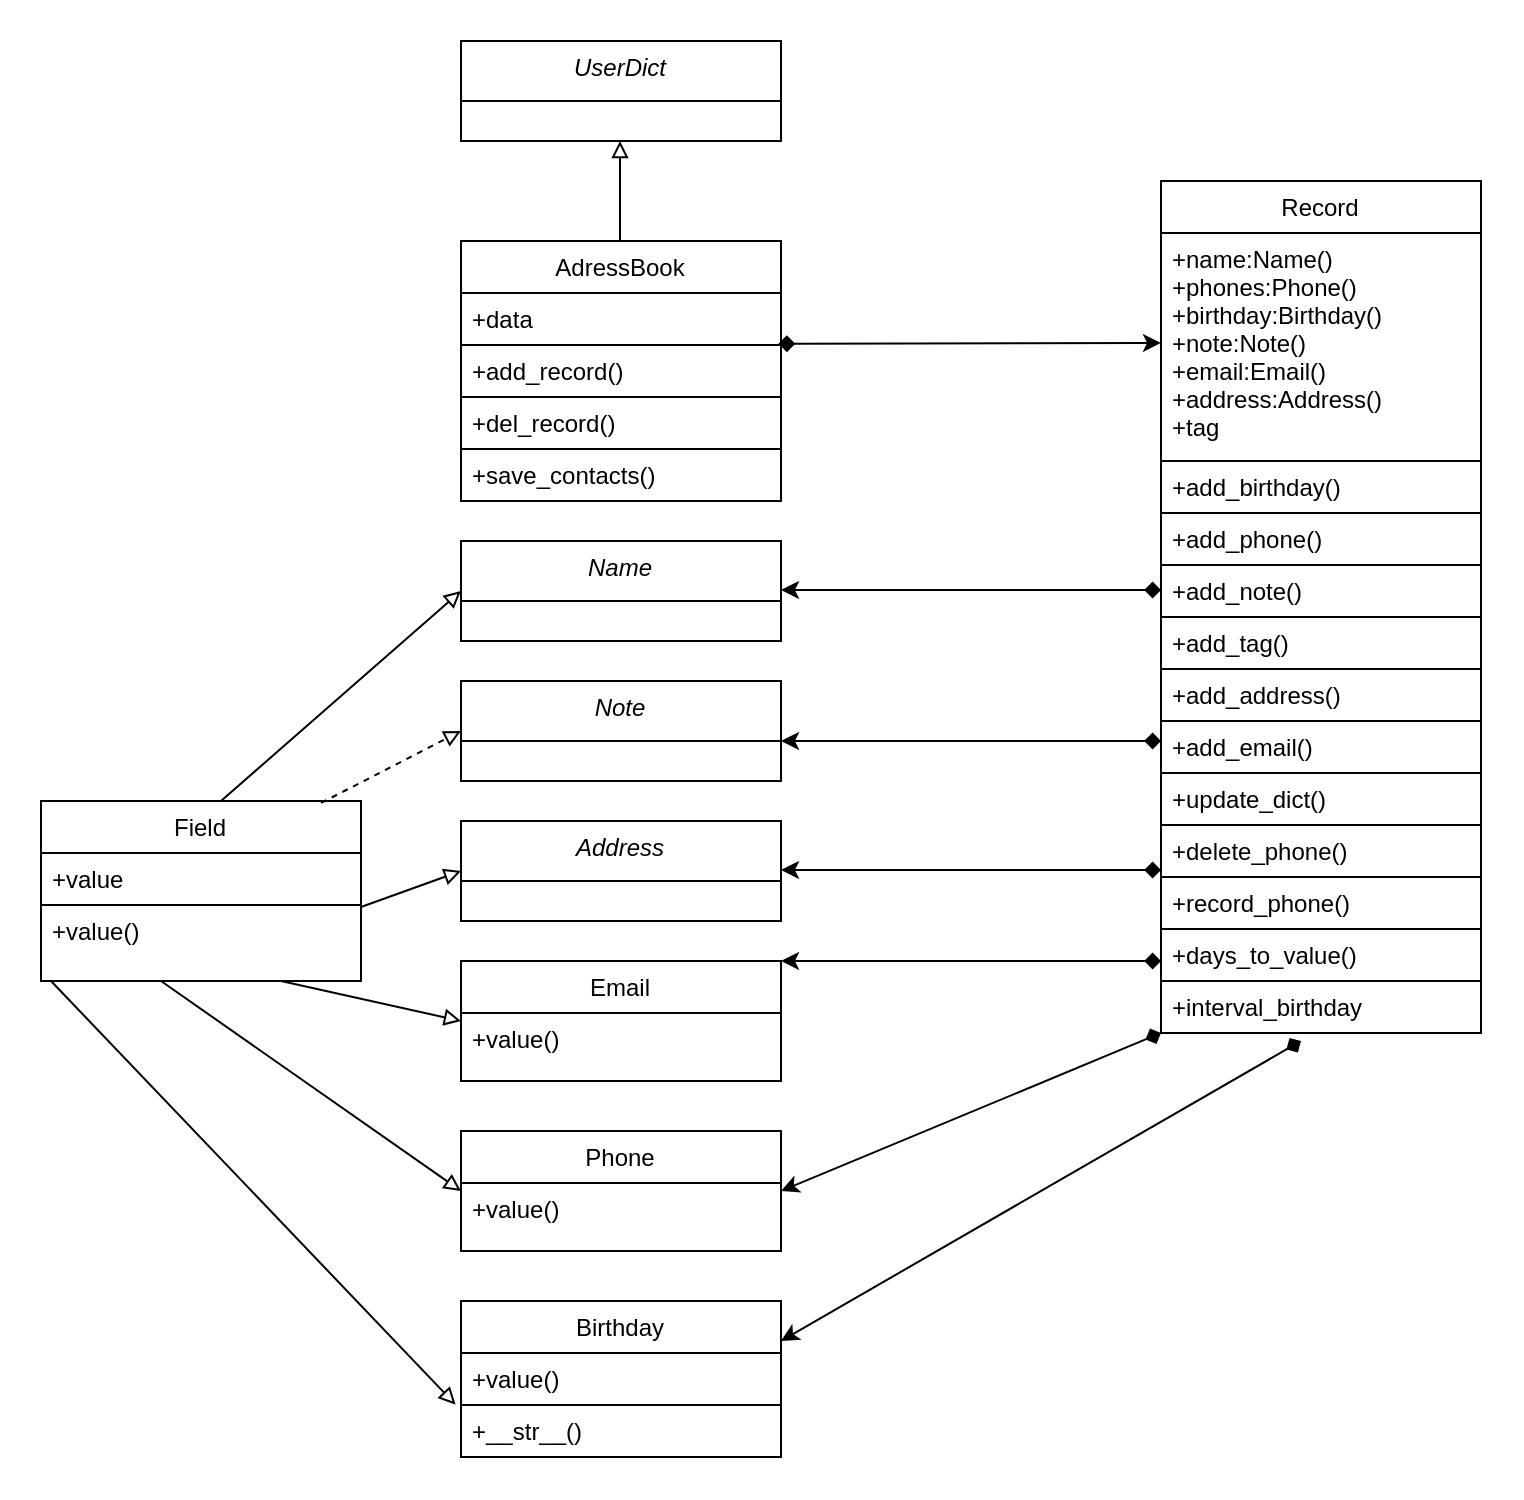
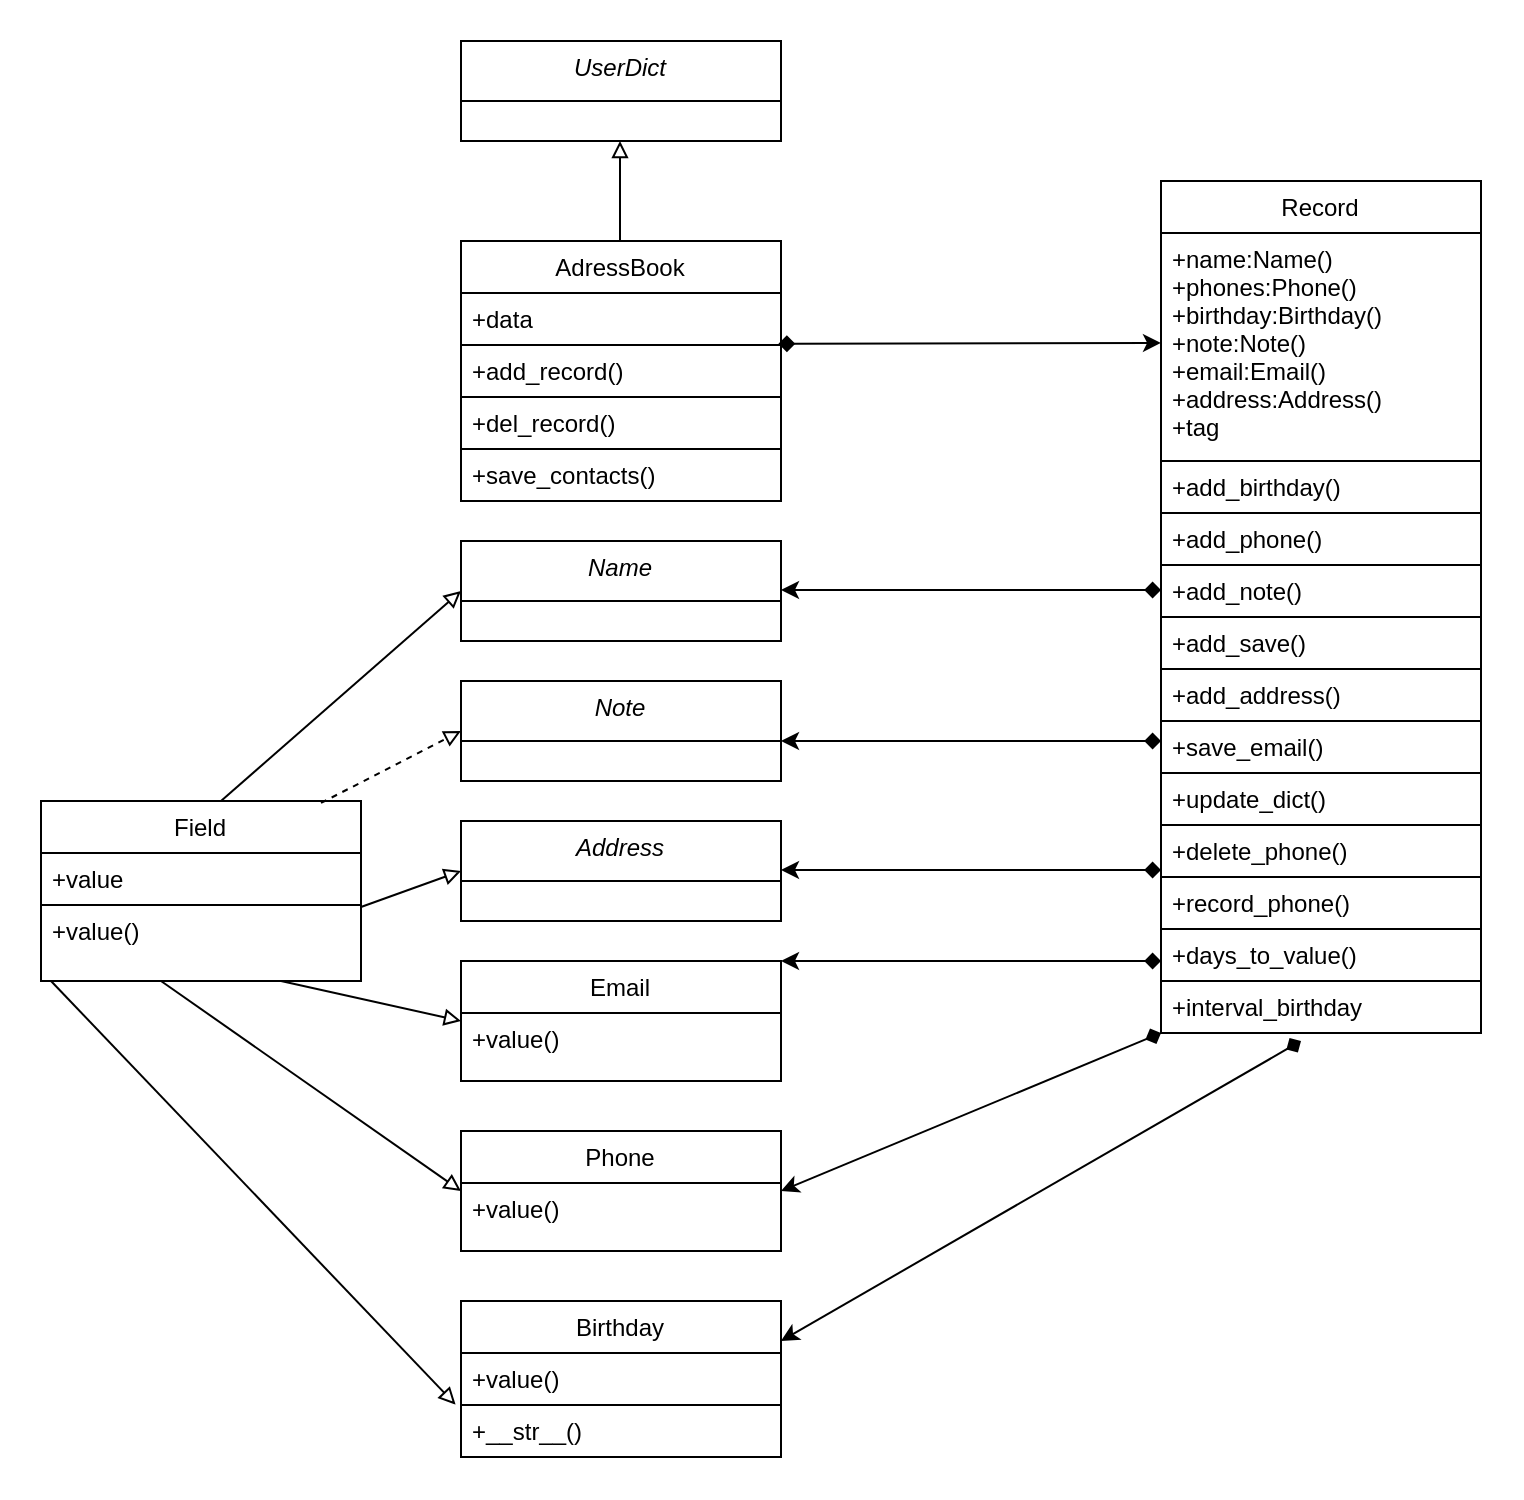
node "+add_tag()": label "+add_tag()" -> "+add_save()"
node "+add_email()": label "+add_email()" -> "+save_email()"
